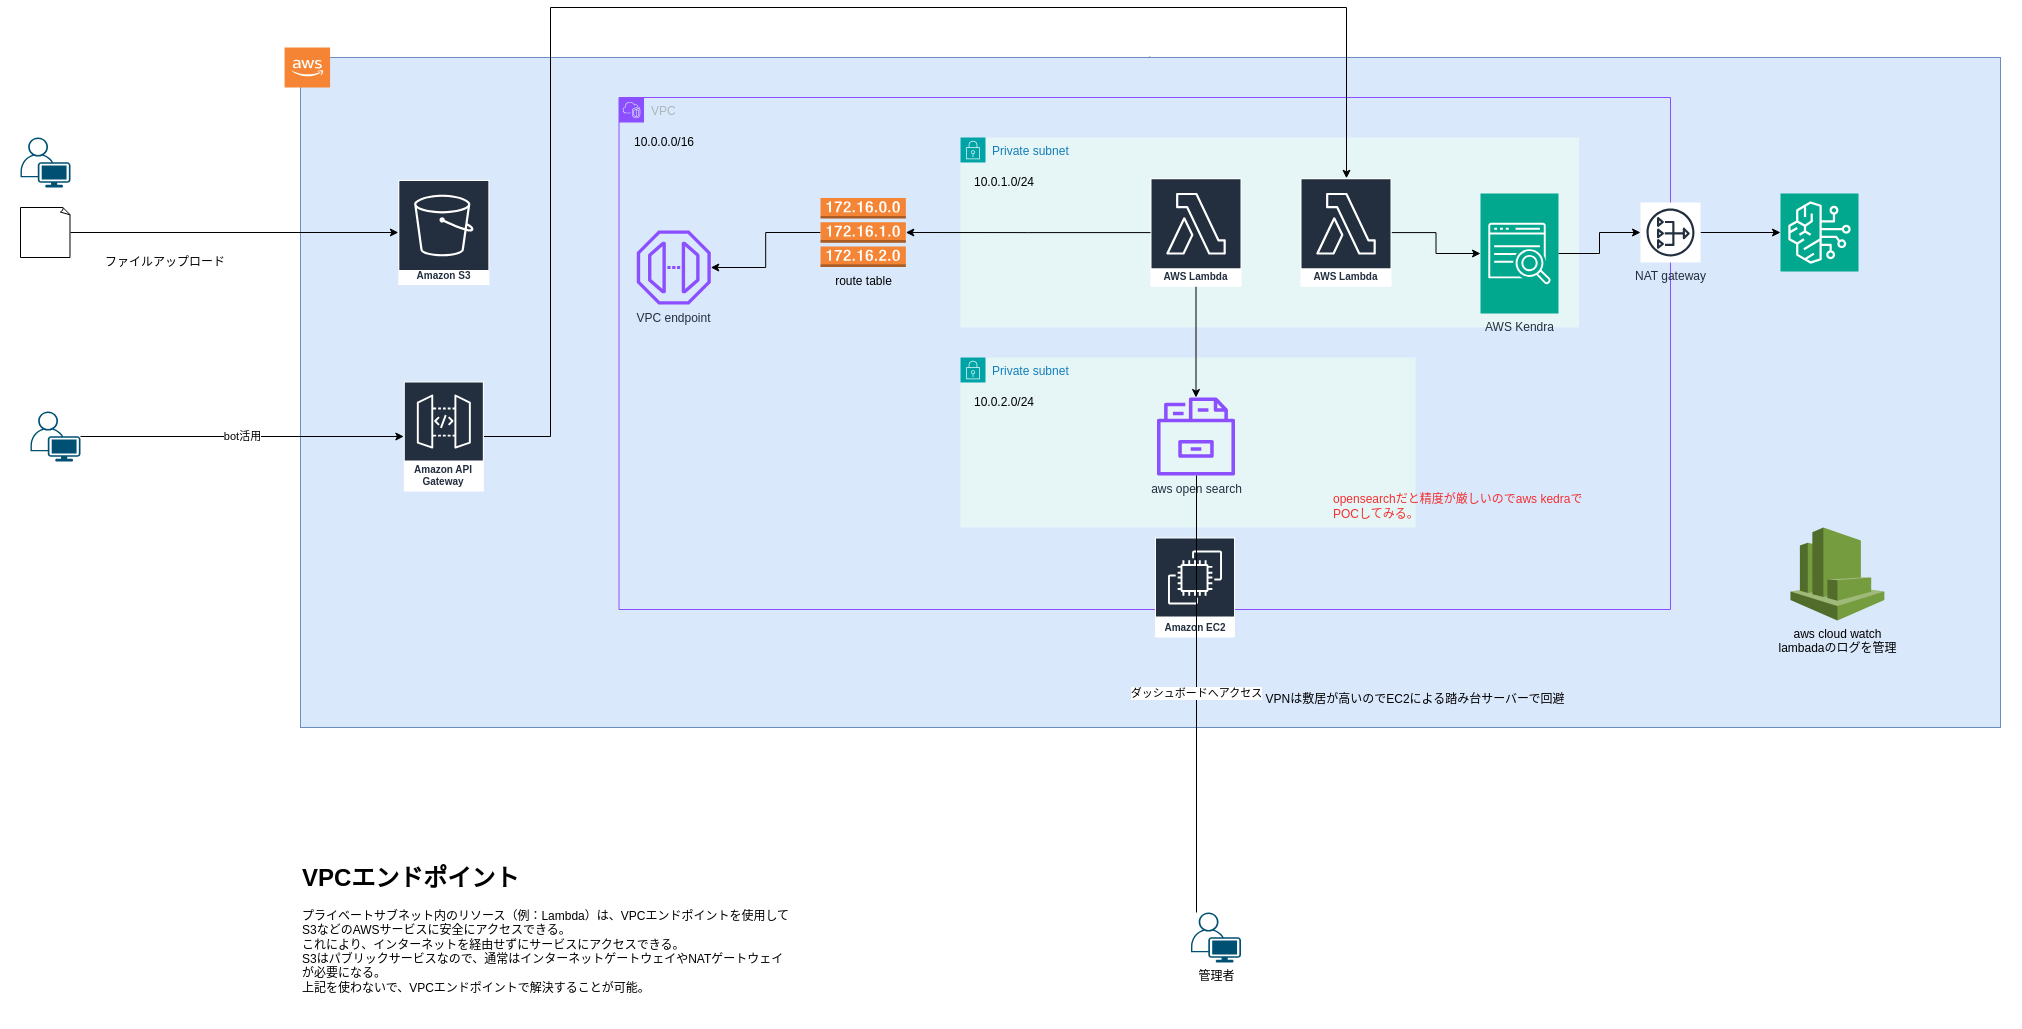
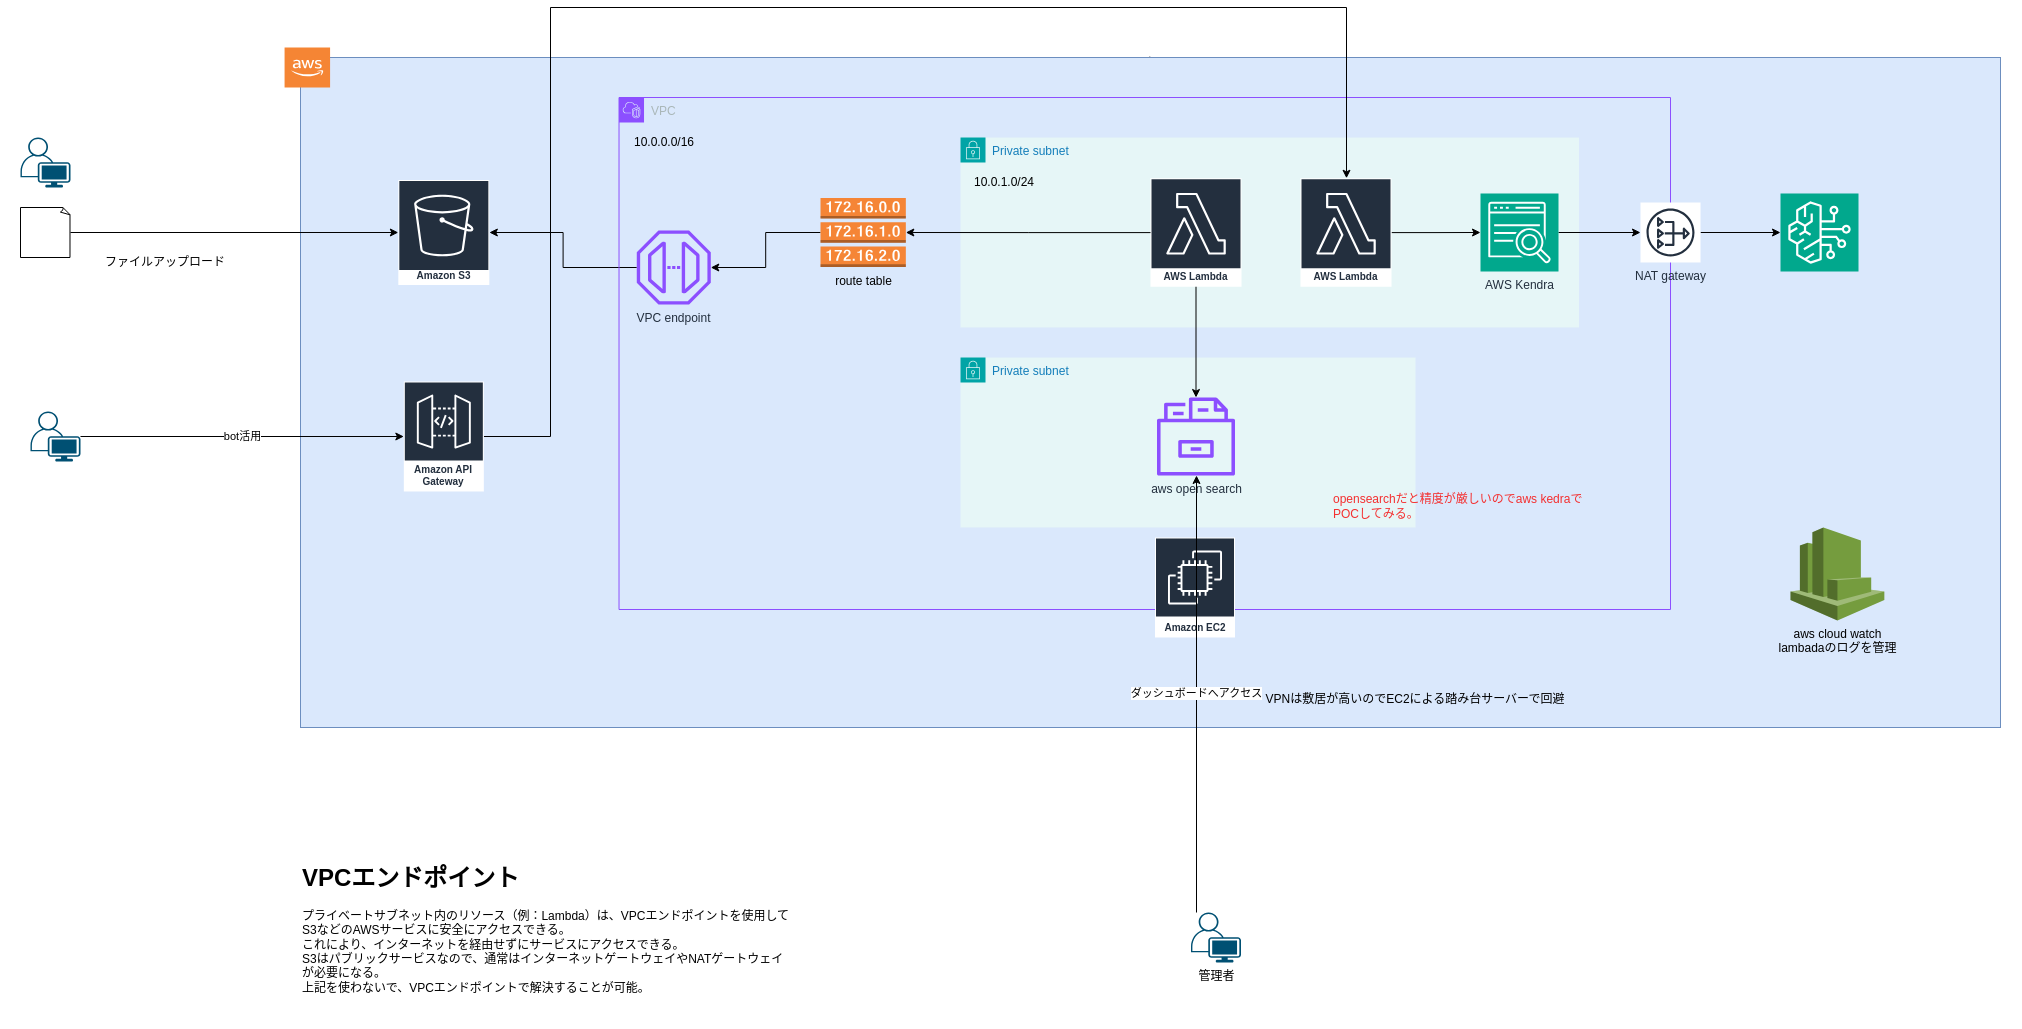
edge "VPC endpoint" -> "Amazon S3": added
node "AWS Kendra": size 78x120 -> 78x78
node "10.0.2.0/24": removed
edge "aws open search" -- "管理者": arrowhead none -> classic
